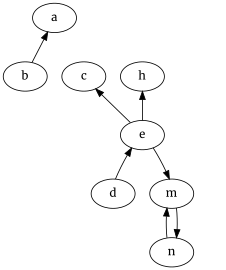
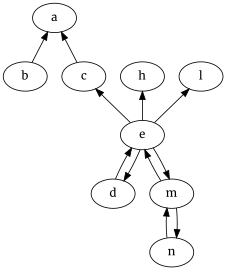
edge "c" -> "a": added
node "l": added
edge "e" -> "d": added
edge "m" -> "e": added
